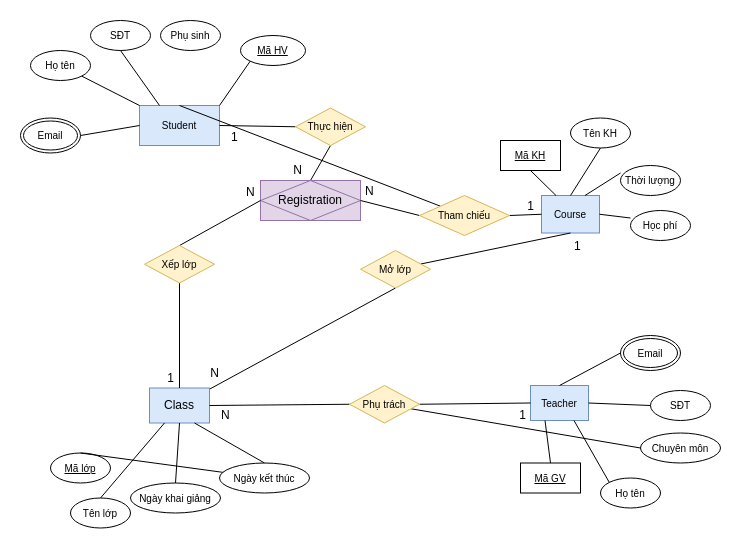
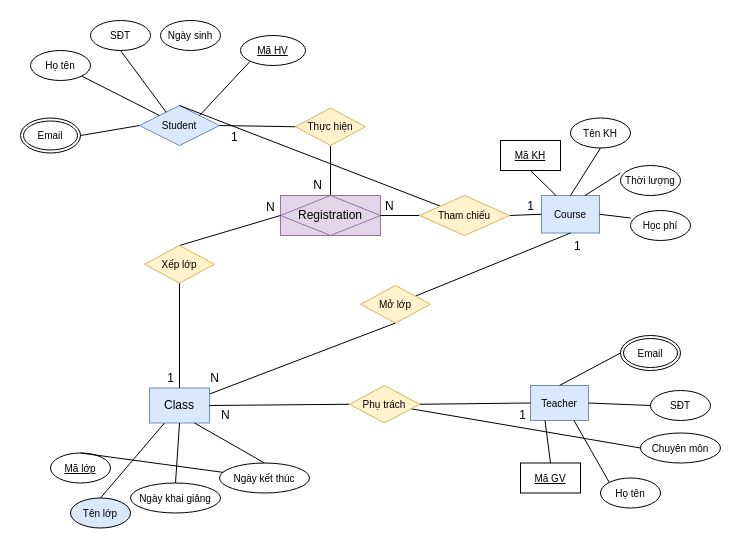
node "Phụ sinh": label "Phụ sinh" -> "Ngày sinh"
node "Student": shape rectangle -> diamond
node "Registration": moved (311, 201) -> (331, 216)
node "Mở lớp": moved (396, 269) -> (396, 304)
node "Tên lớp": fillcolor #ffffff -> #dae8fc
